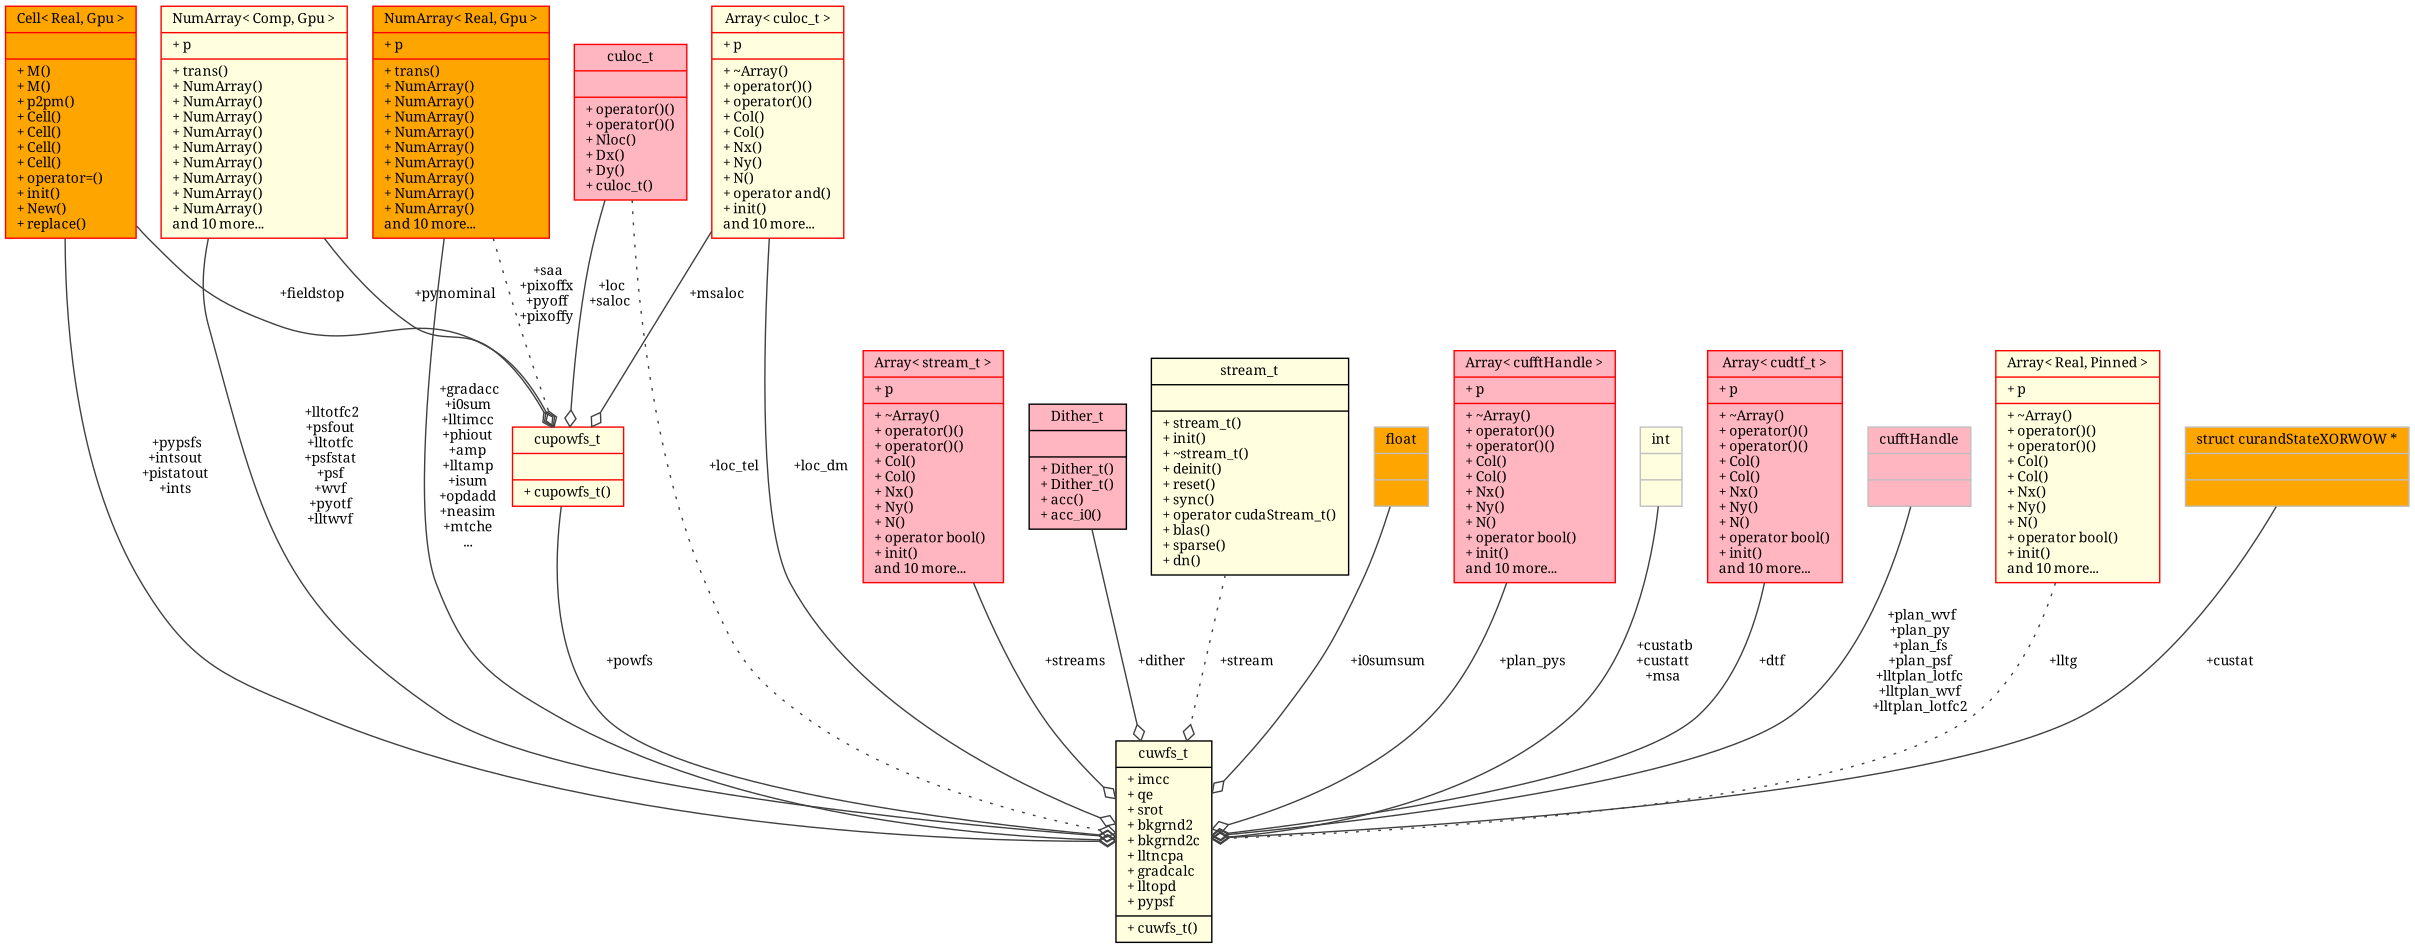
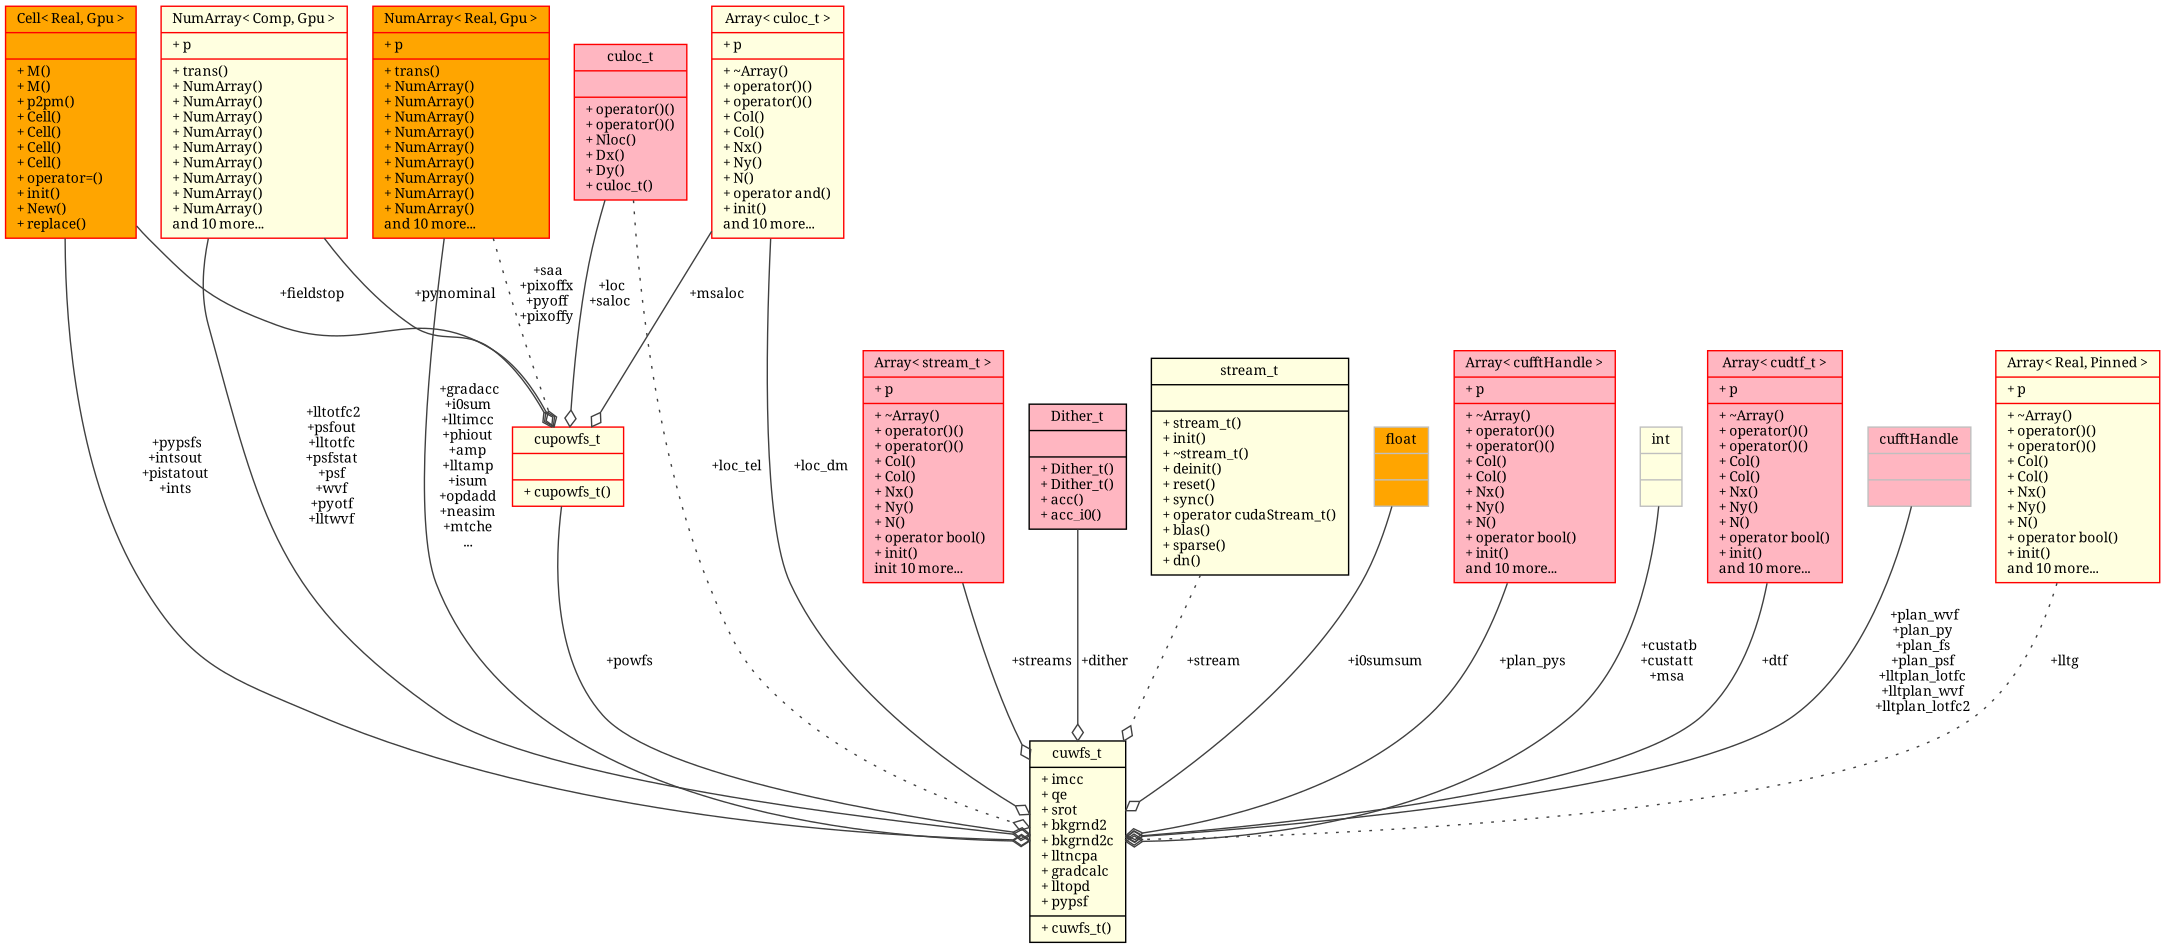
node "struct curandStateXORWOW *": removed
node "Array< stream_t >": text "and 10 more..." -> "init 10 more..."
